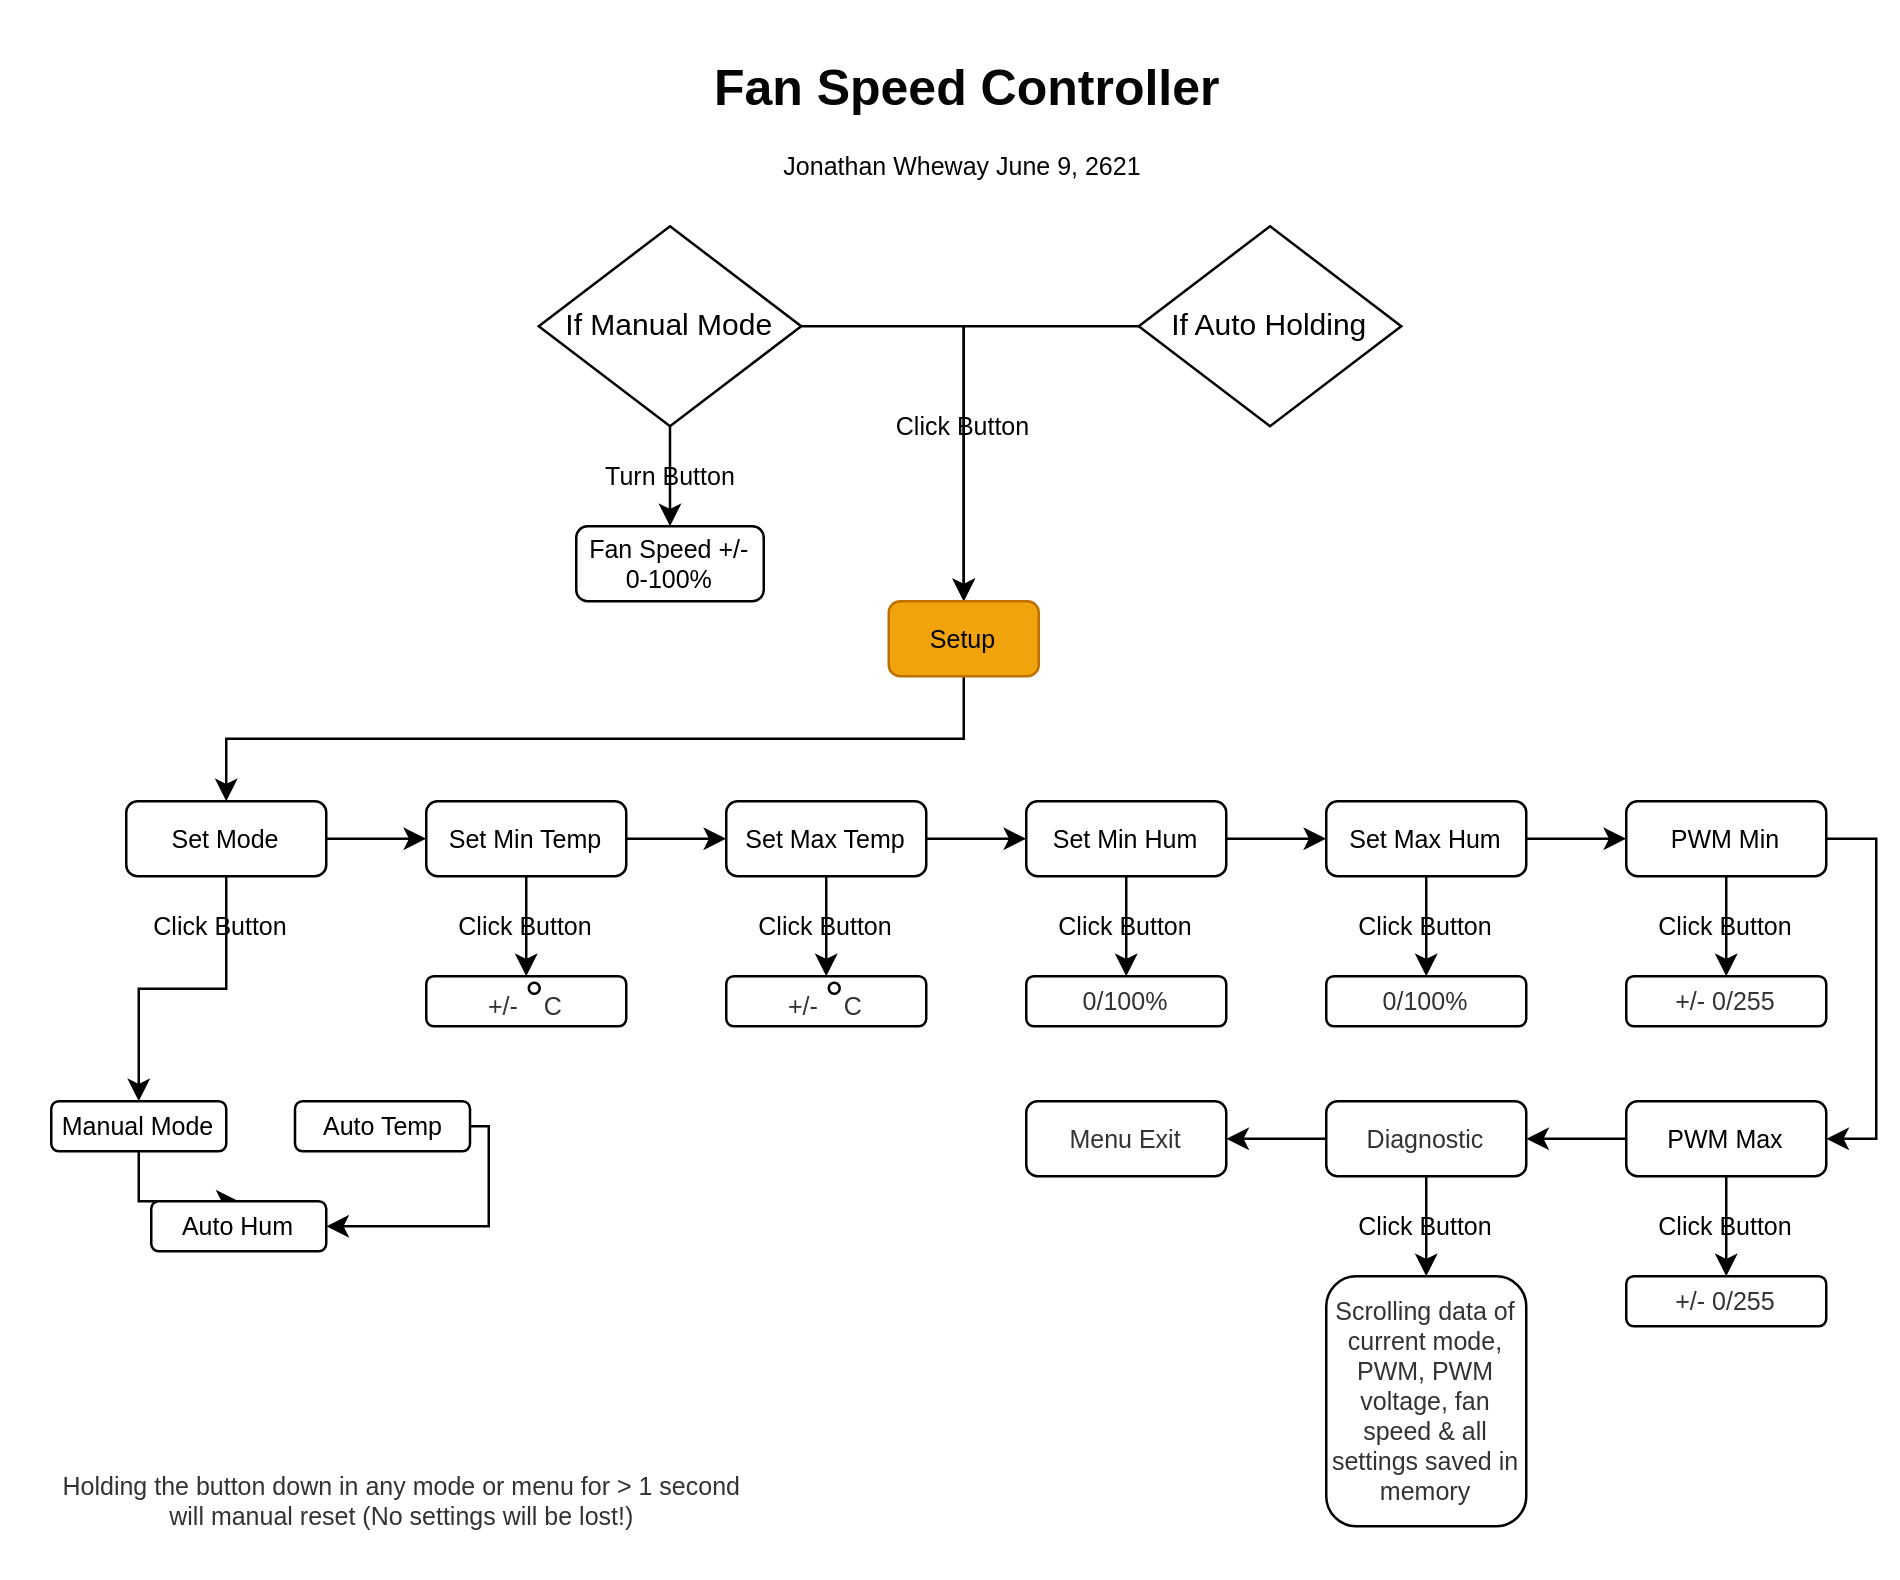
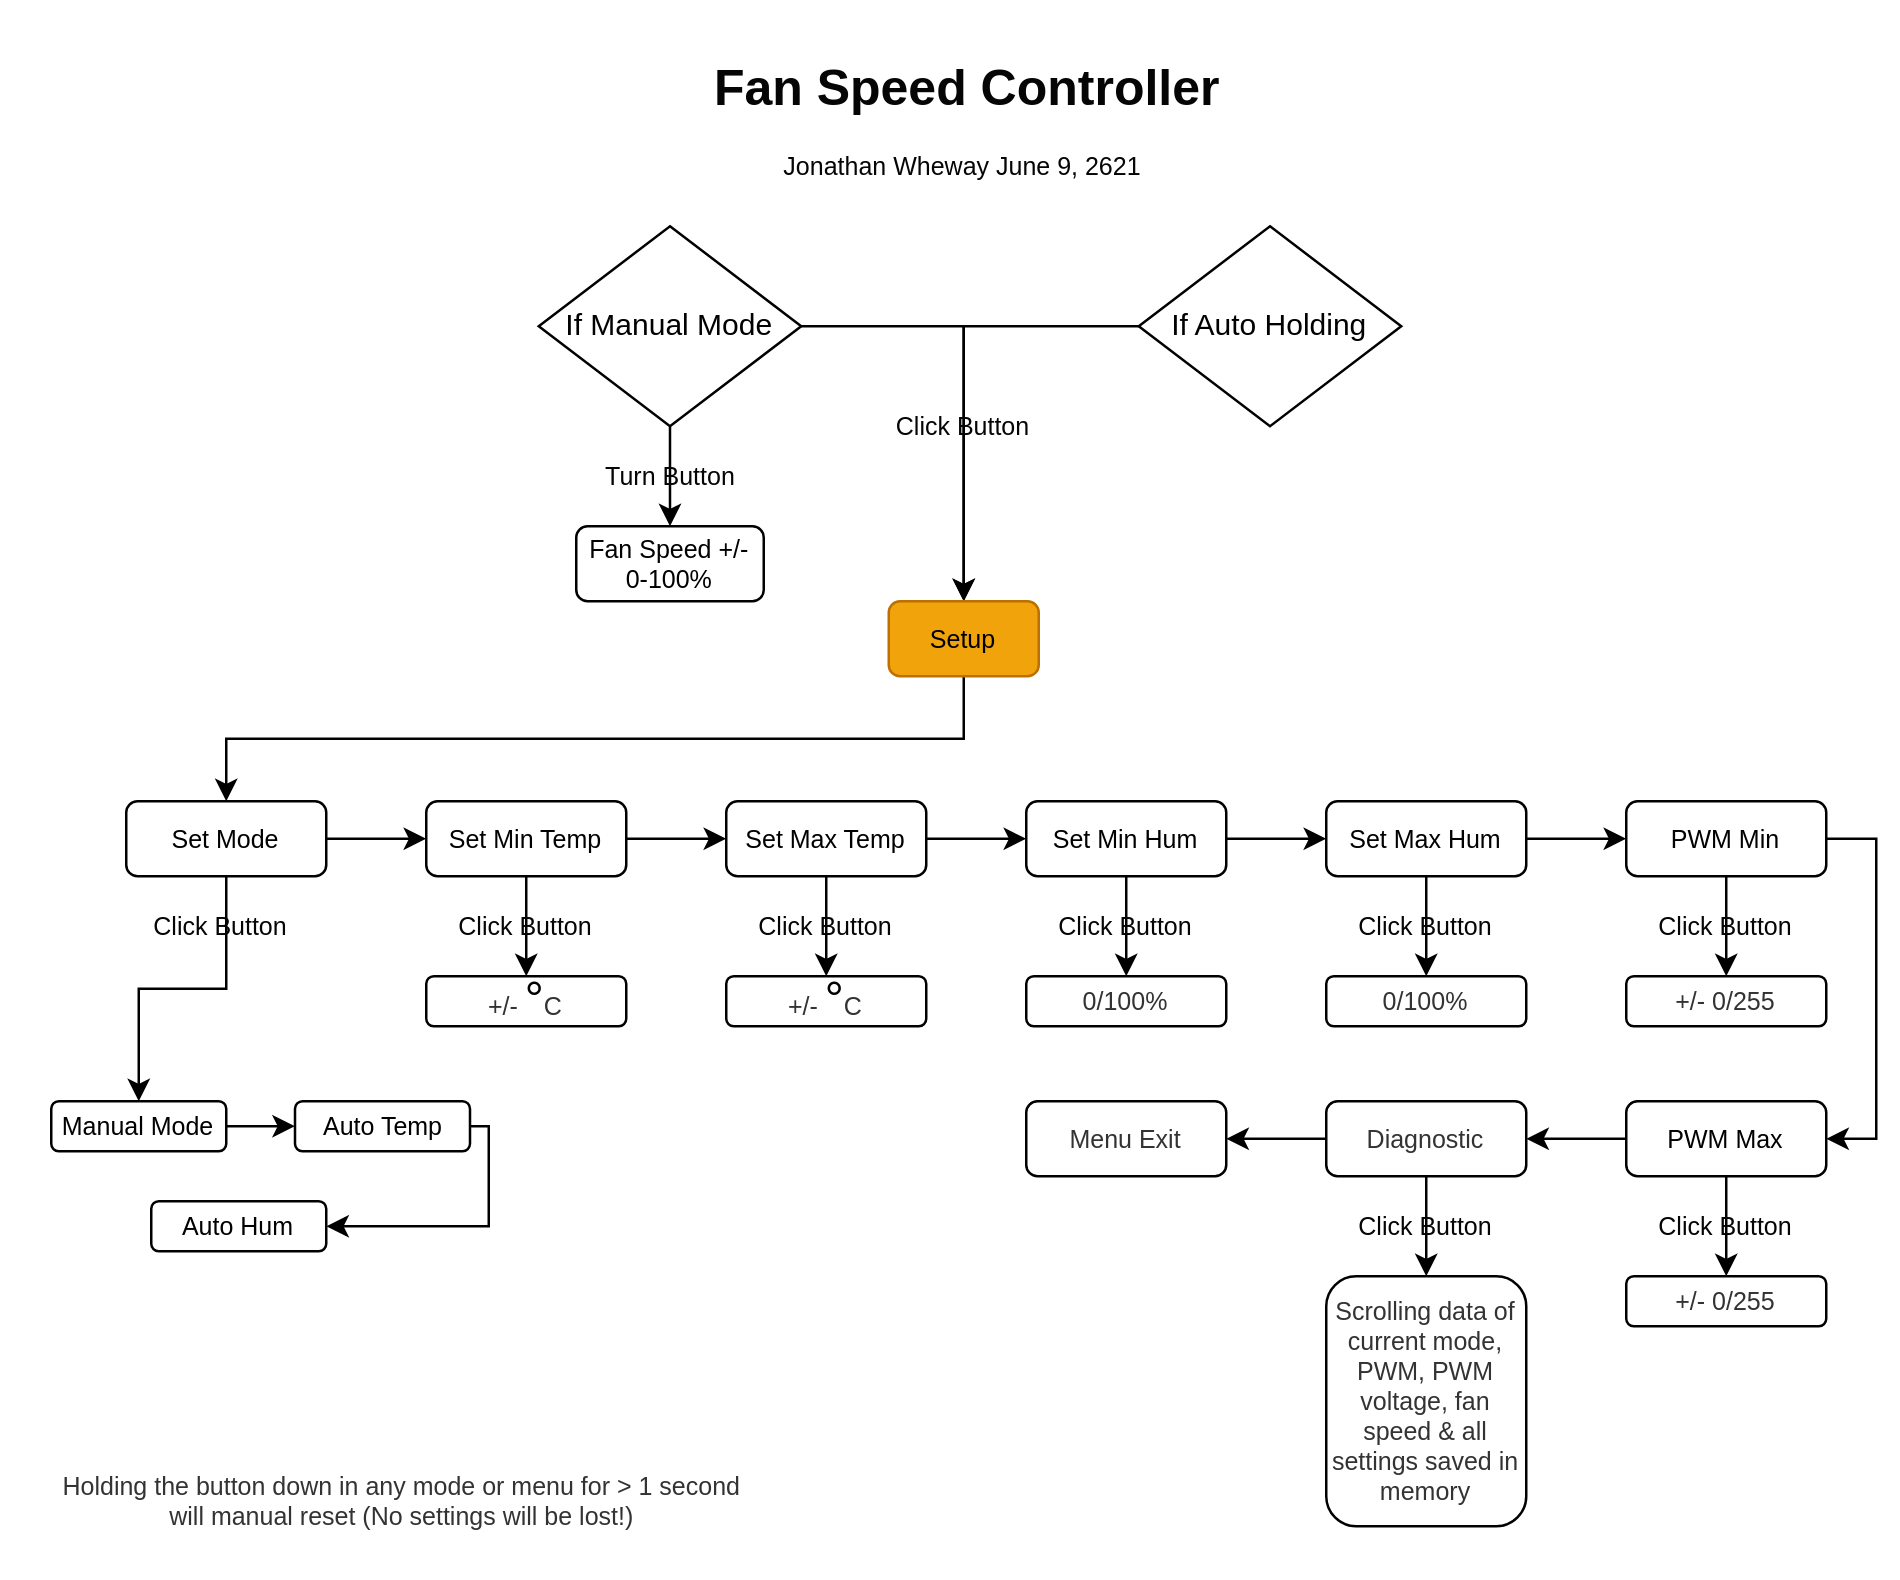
edge "Manual Mode" -> "Auto Hum": now "Manual Mode" -> "Auto Temp"
